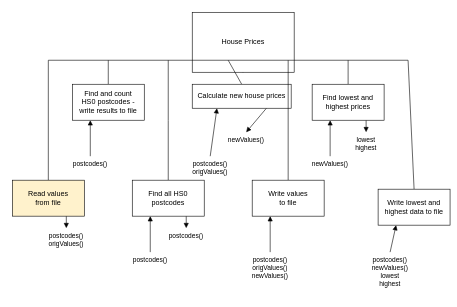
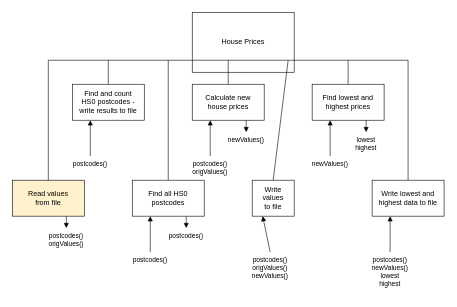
node "Calculate new house prices": size 99x24 -> 72x36
node "Write values to file": size 72x36 -> 42x36
node "Write lowest and highest data to file": moved (414, 207) -> (408, 198)
